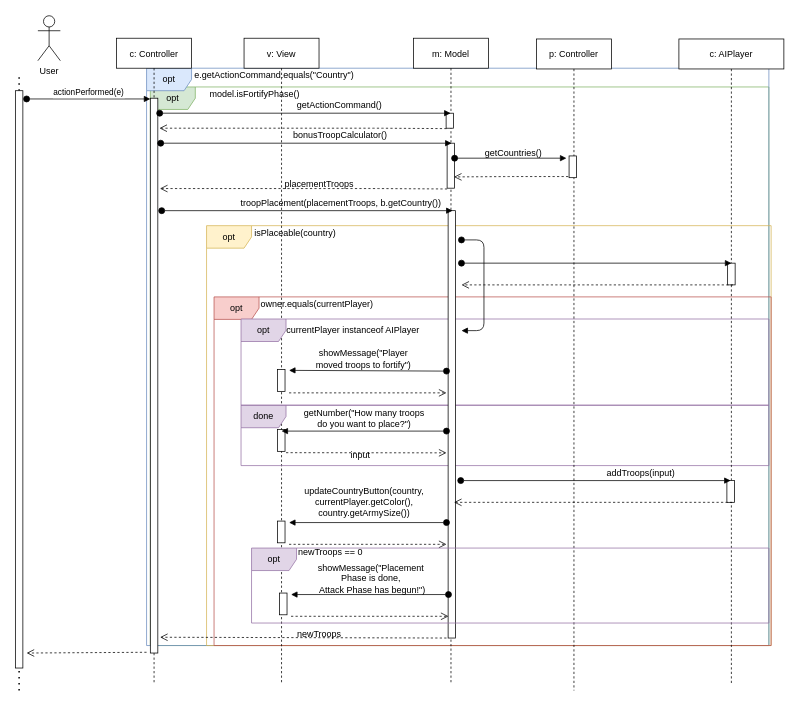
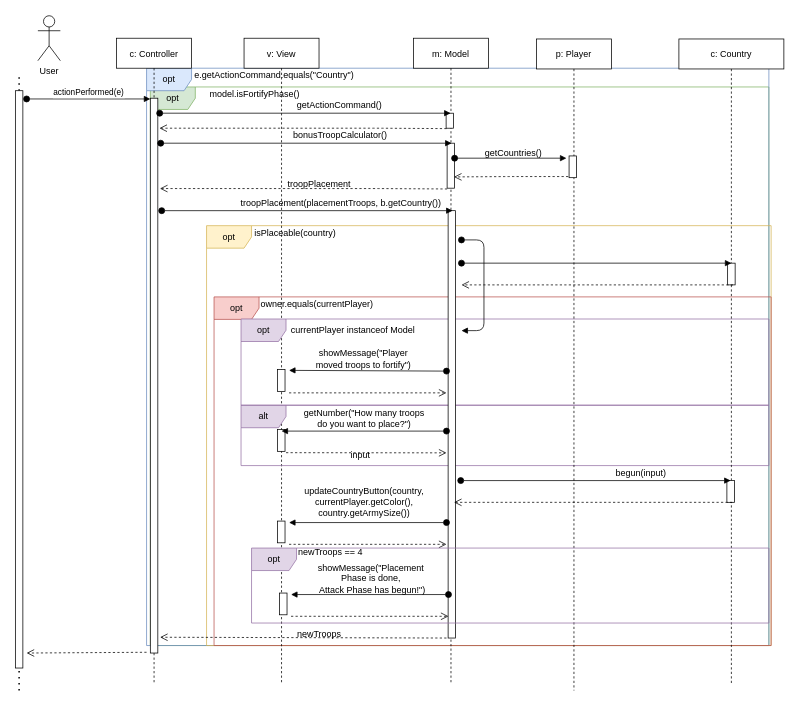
node "p: Controller": label "p: Controller" -> "p: Player"
node "c: AIPlayer": label "c: AIPlayer" -> "c: Country"
node "placementTroops": label "placementTroops" -> "troopPlacement"
node "currentPlayer instanceof AIPlayer": label "currentPlayer instanceof AIPlayer" -> "currentPlayer instanceof Model"
node "done": label "done" -> "alt"
node "addTroops(input)": label "addTroops(input)" -> "begun(input)"
node "newTroops == 0": label "newTroops == 0" -> "newTroops == 4"
